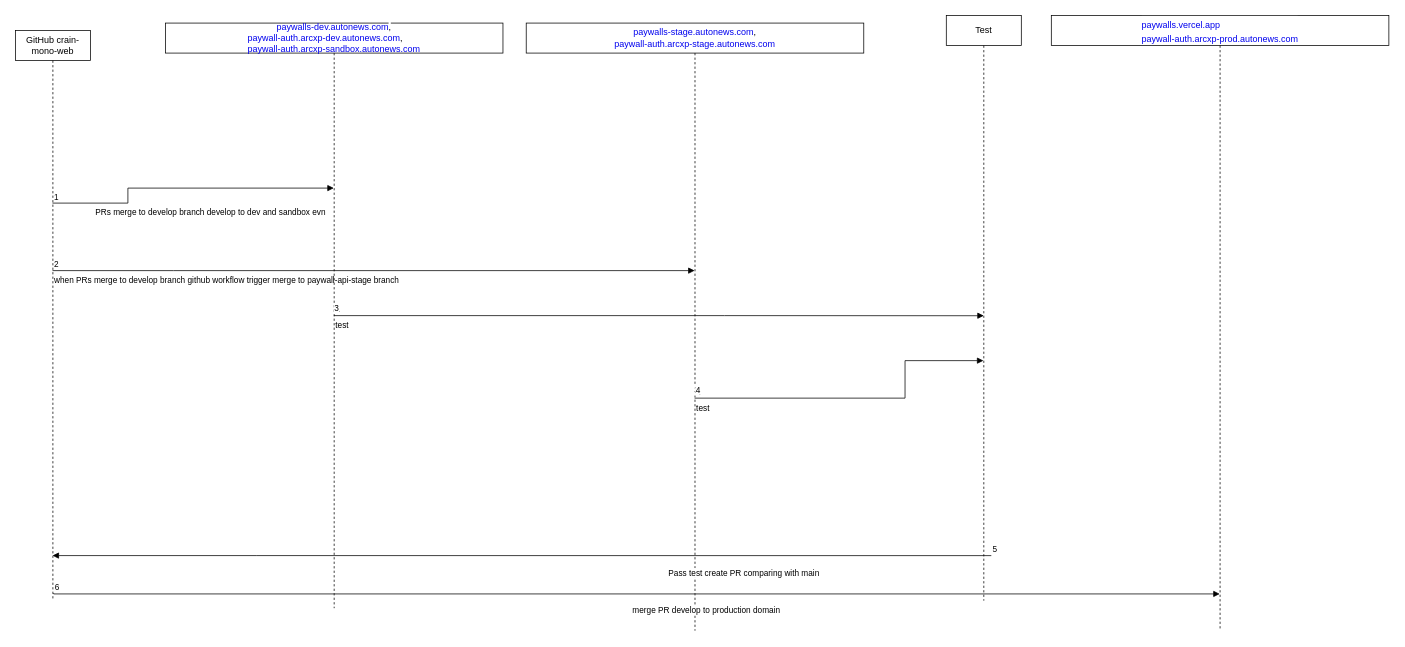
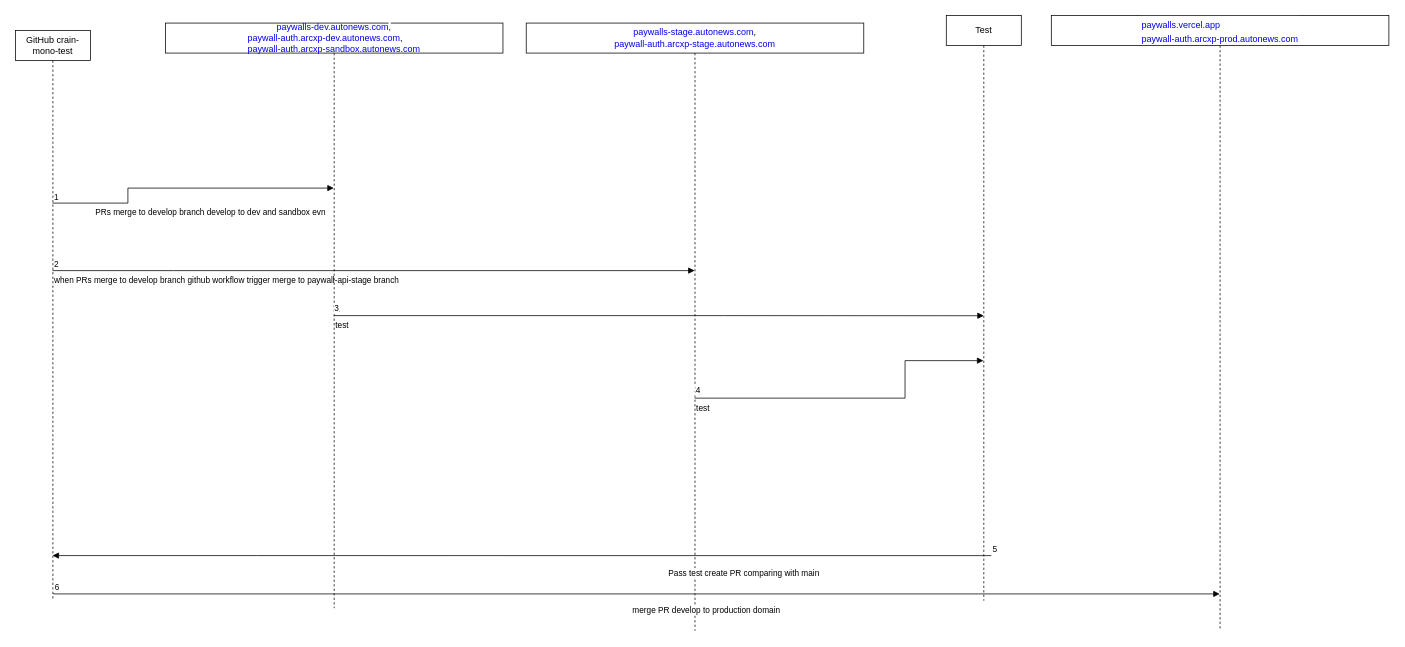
node "GitHub crain-mono-web": label "GitHub crain-mono-web" -> "GitHub crain-mono-test"
